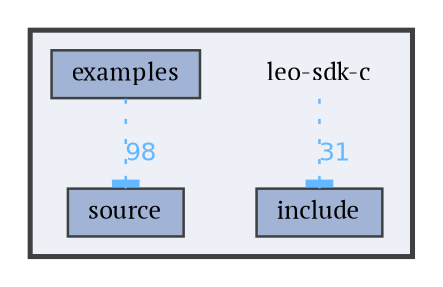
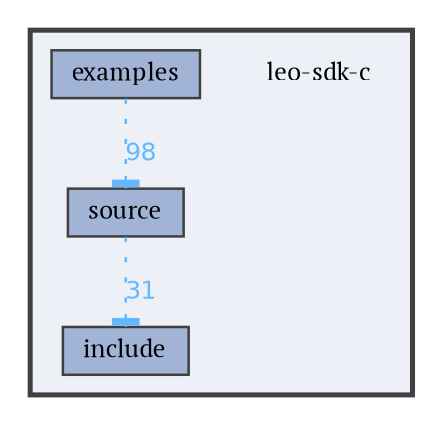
edge "leo-sdk-c" -> "include": now "source" -> "include"
